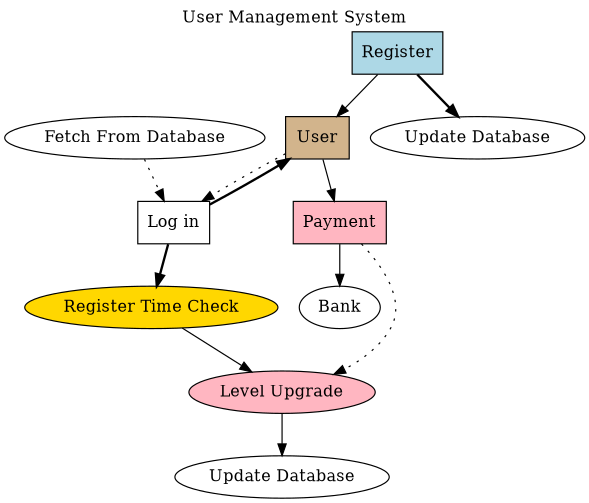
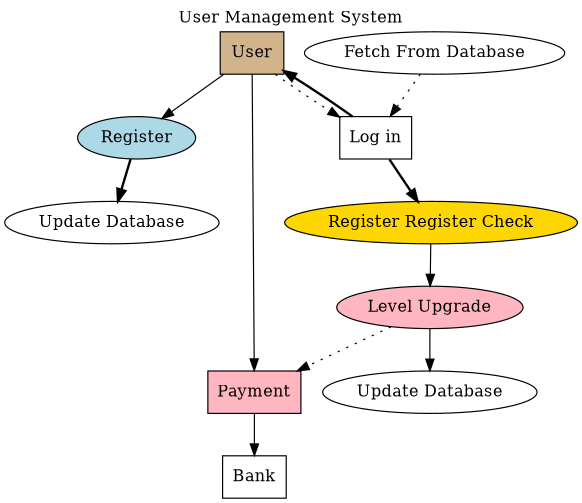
node "Register": shape box -> ellipse
edge "Register" -> "User": reversed
node "Register Time Check": label "Register Time Check" -> "Register Register Check"
node "Bank": shape ellipse -> box
edge "Payment" -> "Level Upgrade": reversed
